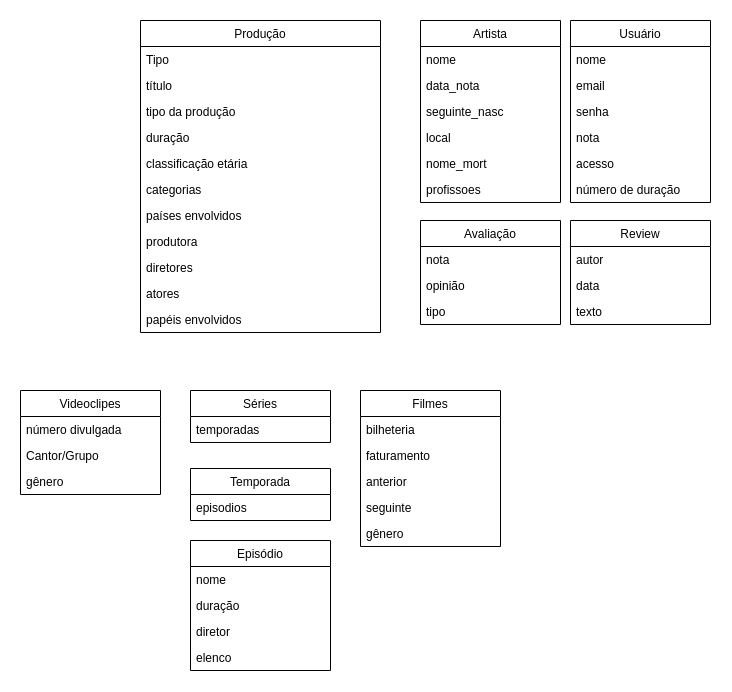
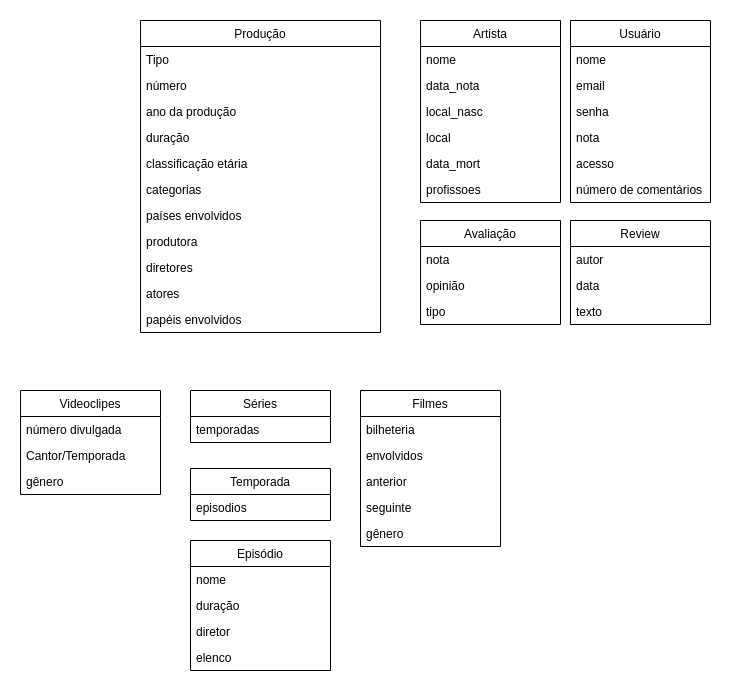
node "título": label "título" -> "número"
node "tipo da produção": label "tipo da produção" -> "ano da produção"
node "seguinte_nasc": label "seguinte_nasc" -> "local_nasc"
node "nome_mort": label "nome_mort" -> "data_mort"
node "número de duração": label "número de duração" -> "número de comentários"
node "Cantor/Grupo": label "Cantor/Grupo" -> "Cantor/Temporada"
node "faturamento": label "faturamento" -> "envolvidos"
